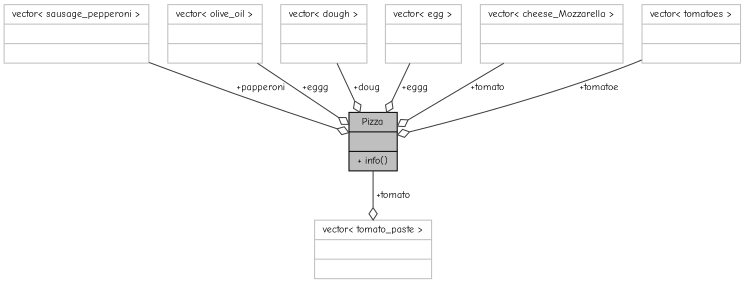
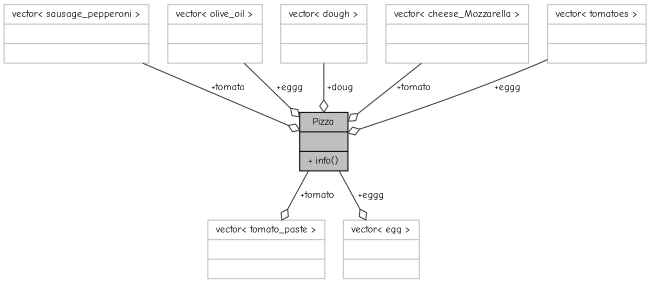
edge "vector< egg >" -> "Pizza": reversed
edge "vector< sausage_pepperoni >" -> "Pizza": label " +papperoni" -> " +tomato"
edge "vector< tomatoes >" -> "Pizza": label " +tomatoe" -> " +eggg"
